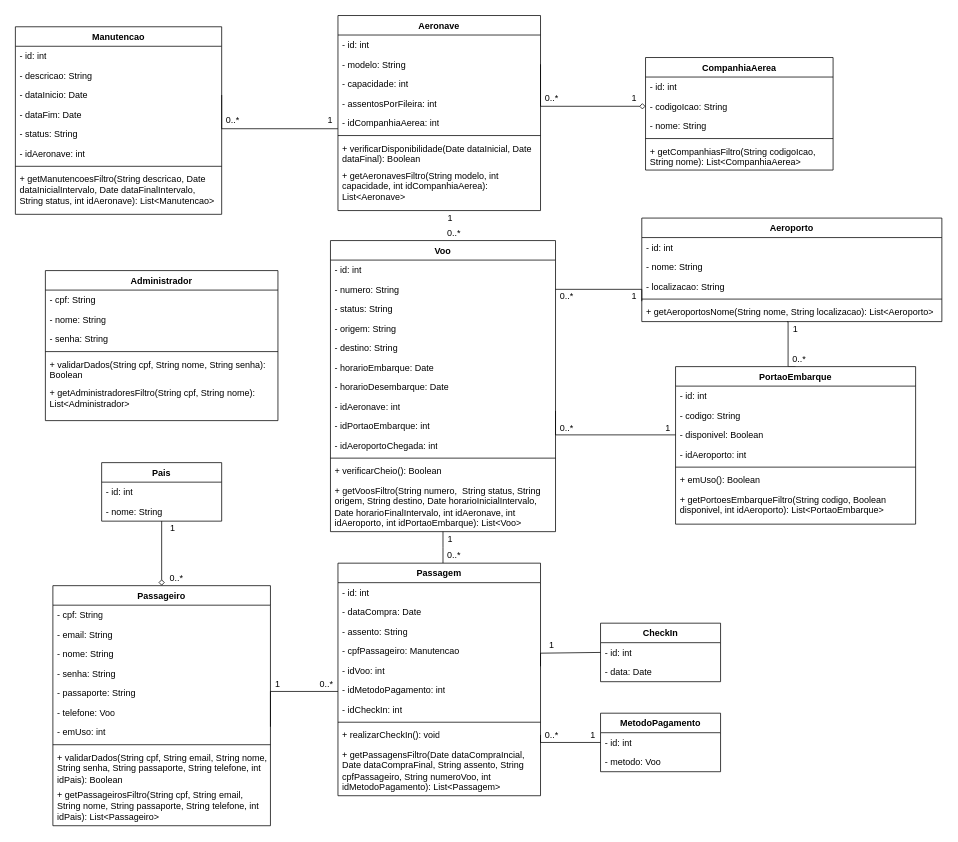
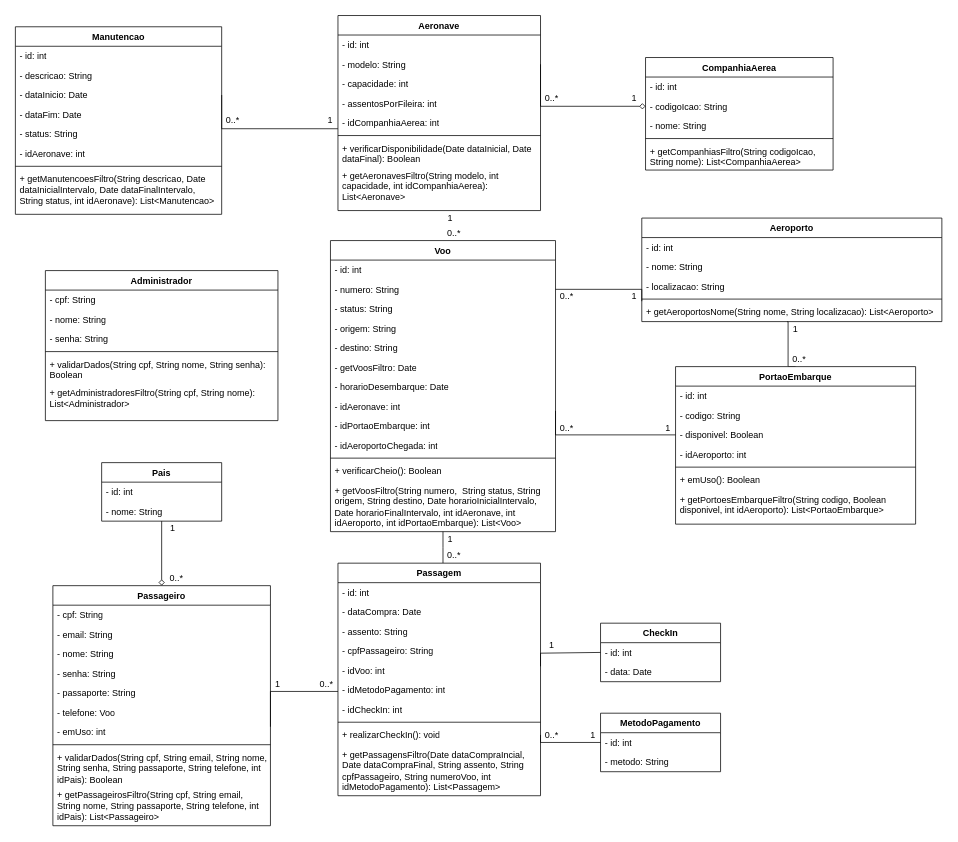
node "- horarioEmbarque: Date": label "- horarioEmbarque: Date" -> "- getVoosFiltro: Date"
node "- cpfPassageiro: Manutencao": label "- cpfPassageiro: Manutencao" -> "- cpfPassageiro: String"
node "- metodo: Voo": label "- metodo: Voo" -> "- metodo: String"
